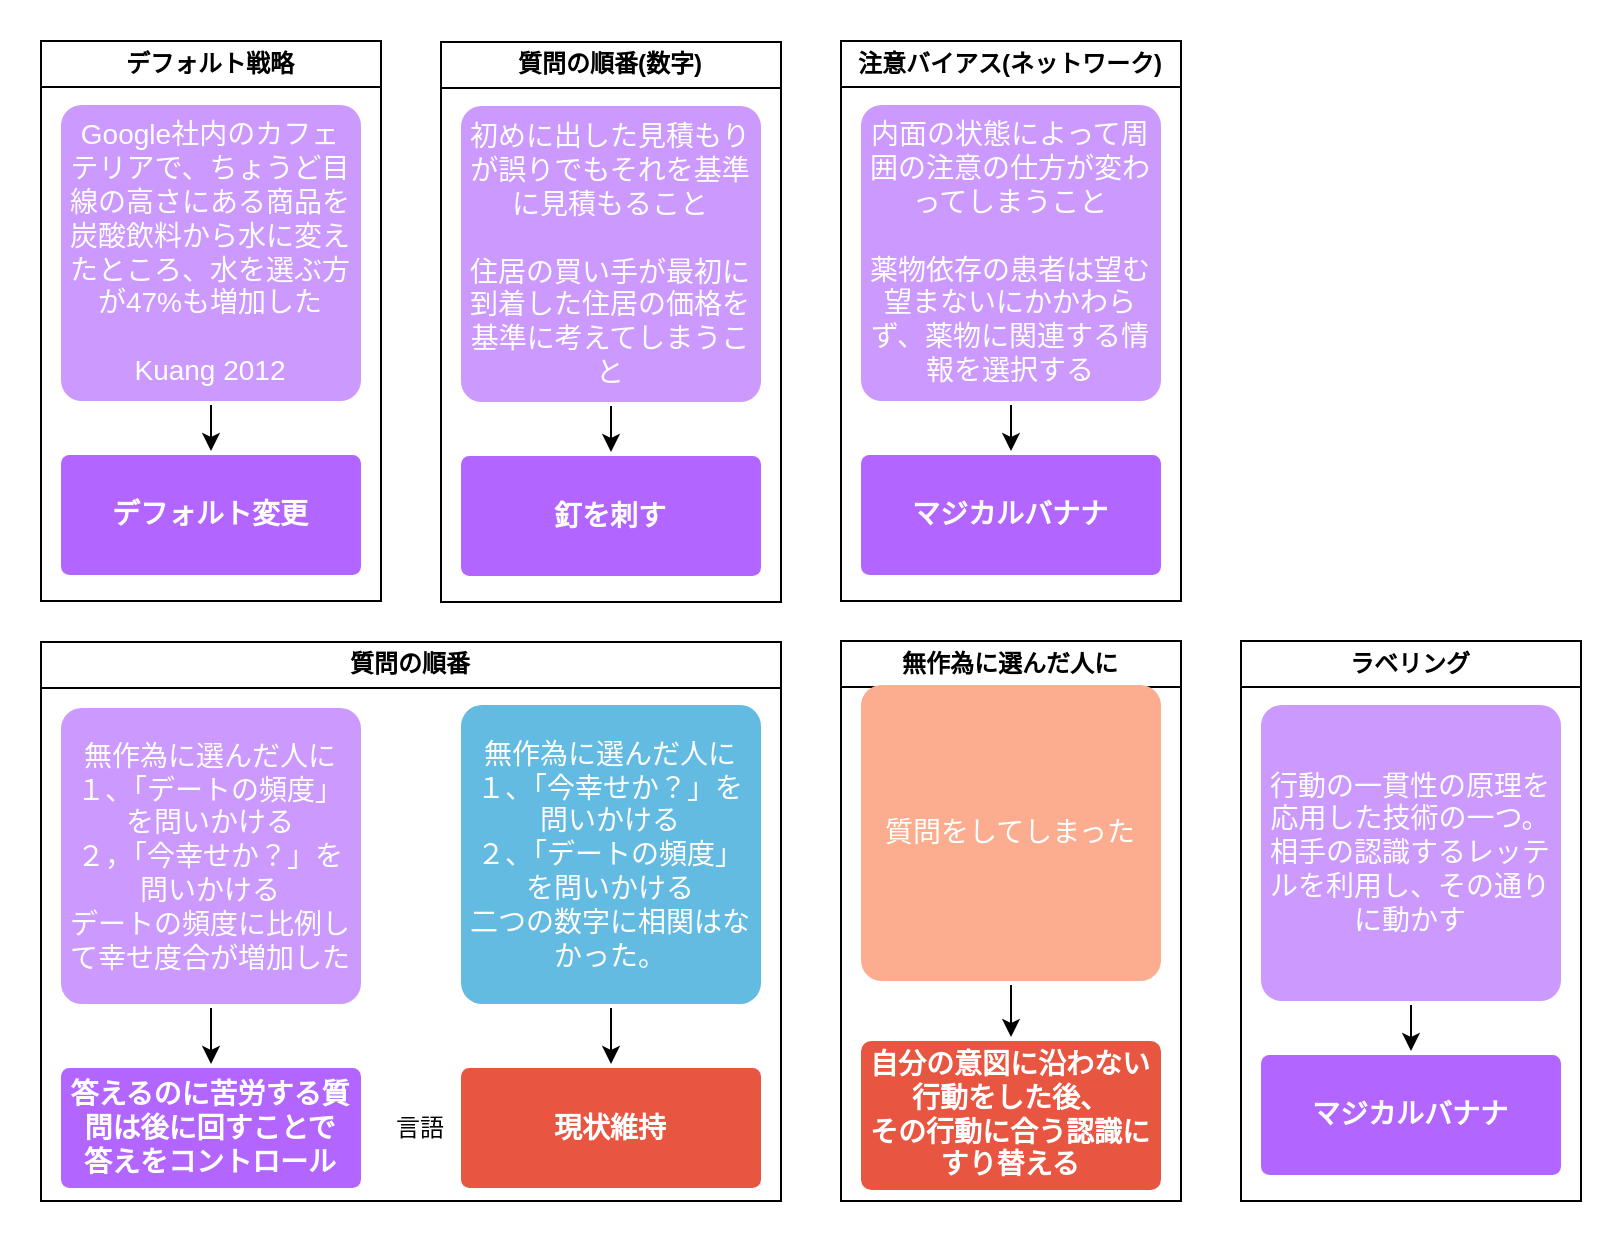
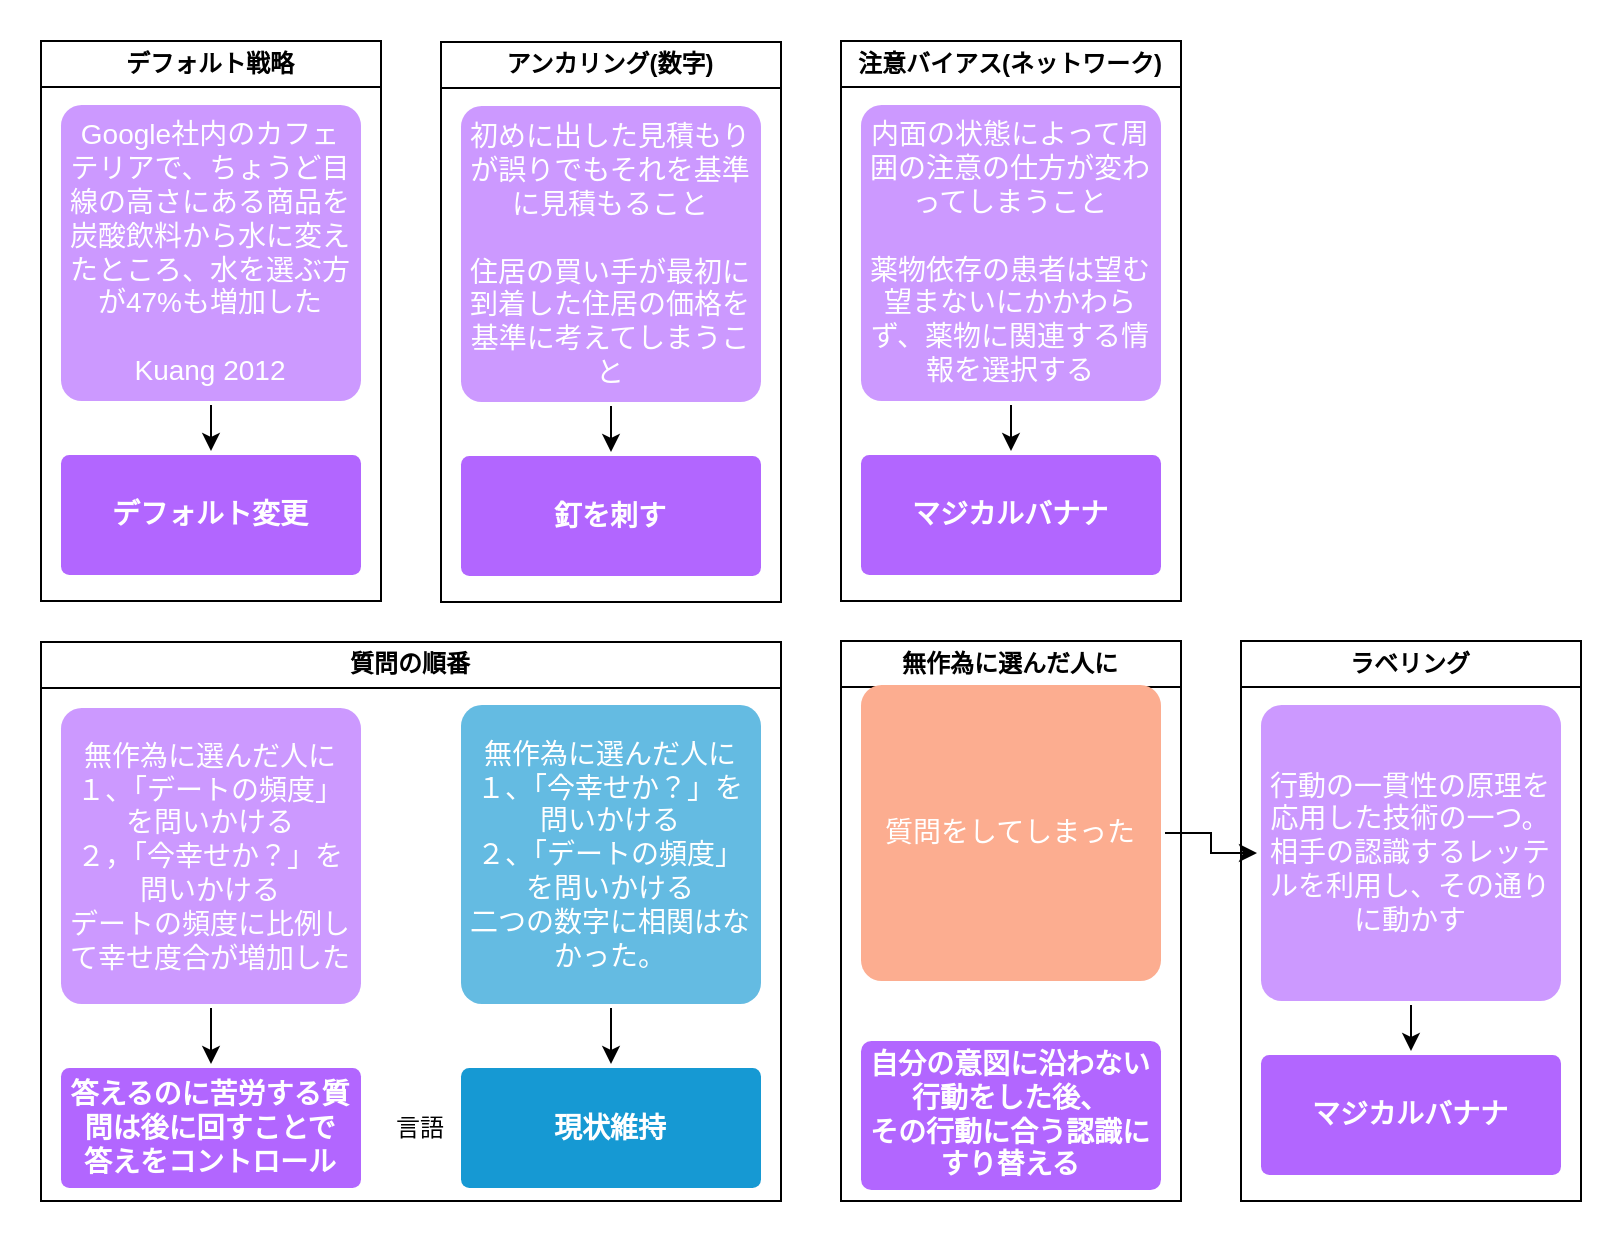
node "質問の順番(数字)": label "質問の順番(数字)" -> "アンカリング(数字)"
edge "質問をしてしまった" -> "自分の意図に沿わない行動をした後、その行動に合う認識にすり替える": now "質問をしてしまった" -> "行動の一貫性の原理を 応用した技術の一つ。 相手の認識するレッテルを利用し、その通りに動かす"
node "自分の意図に沿わない行動をした後、その行動に合う認識にすり替える": fillcolor #e85642 -> #b266ff
node "現状維持": fillcolor #e85642 -> #1699d3
